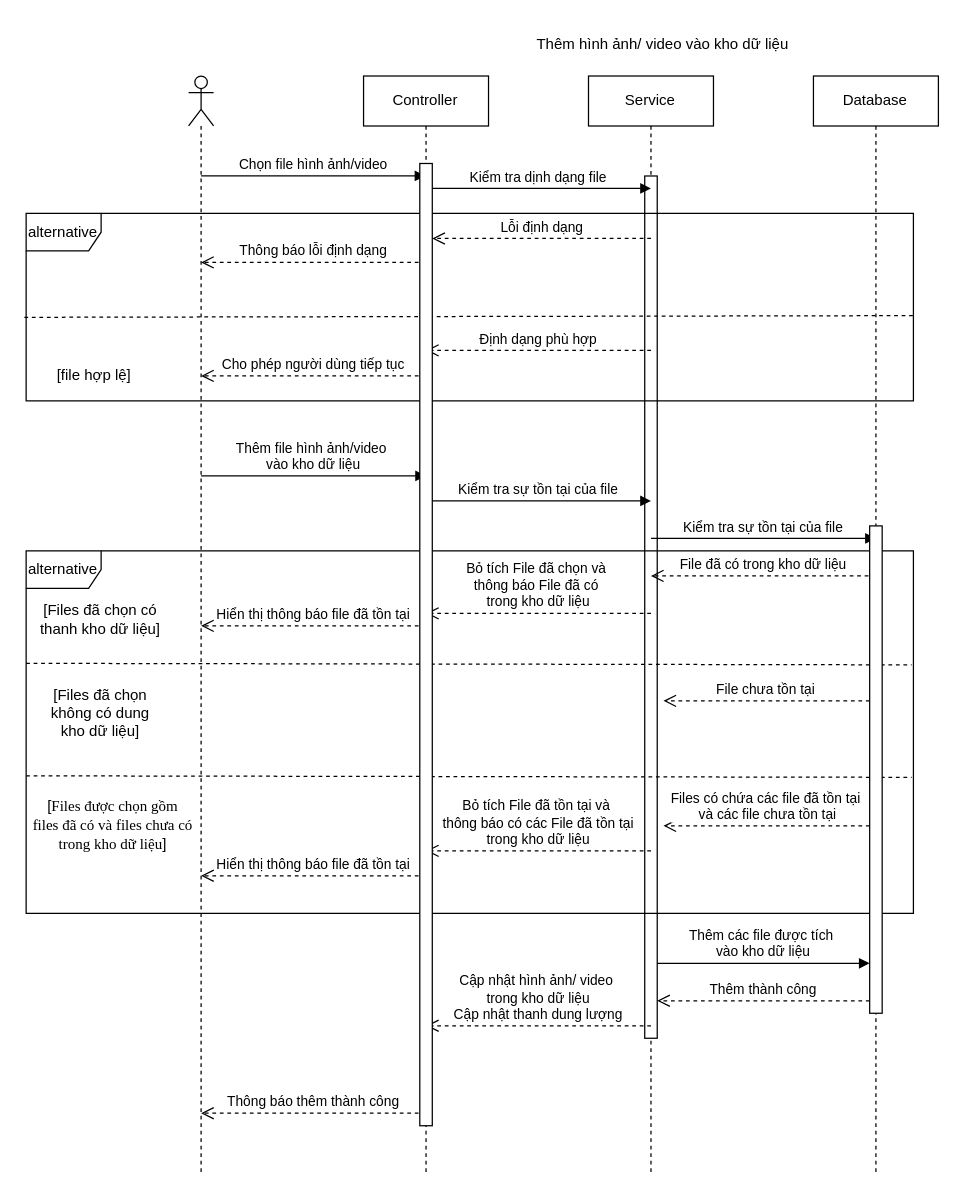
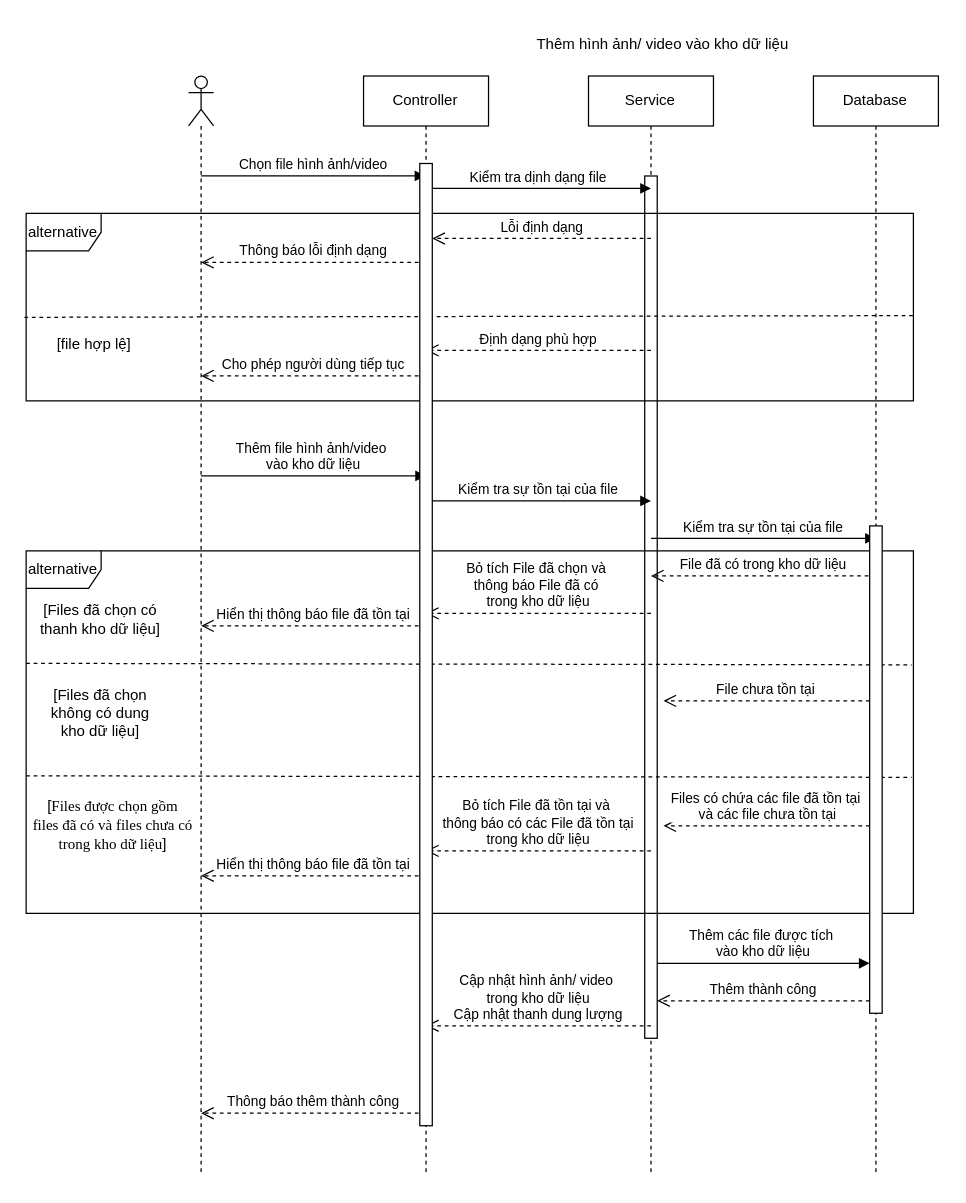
node "[file hợp lệ]": moved (95, 376) -> (95, 344)
